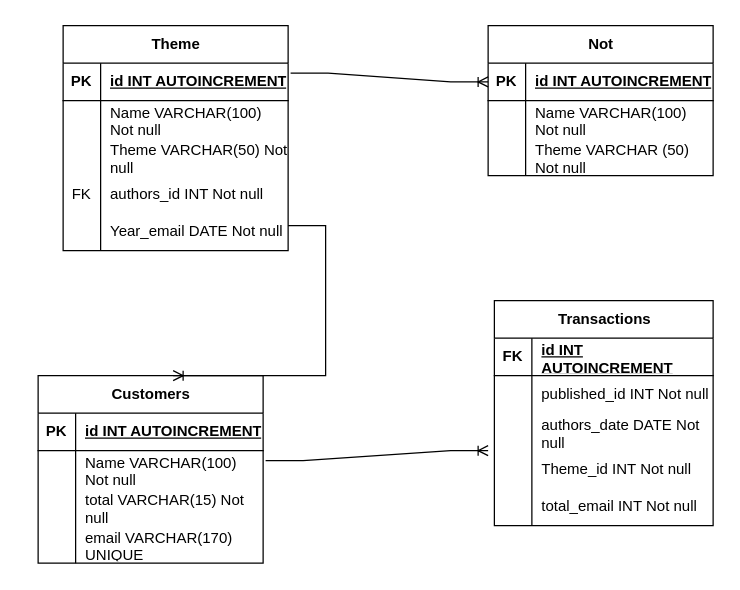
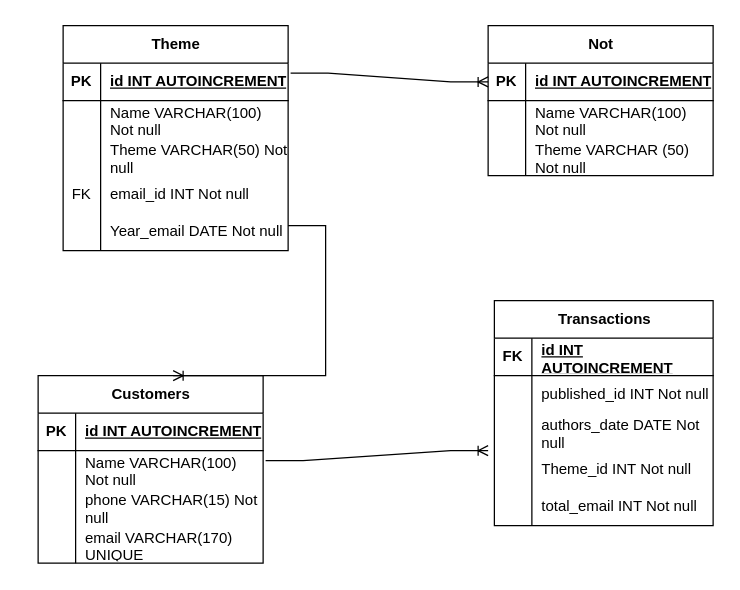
node "authors_id INT Not null": label "authors_id INT Not null" -> "email_id INT Not null"
node "total VARCHAR(15) Not null": label "total VARCHAR(15) Not null" -> "phone VARCHAR(15) Not null"
